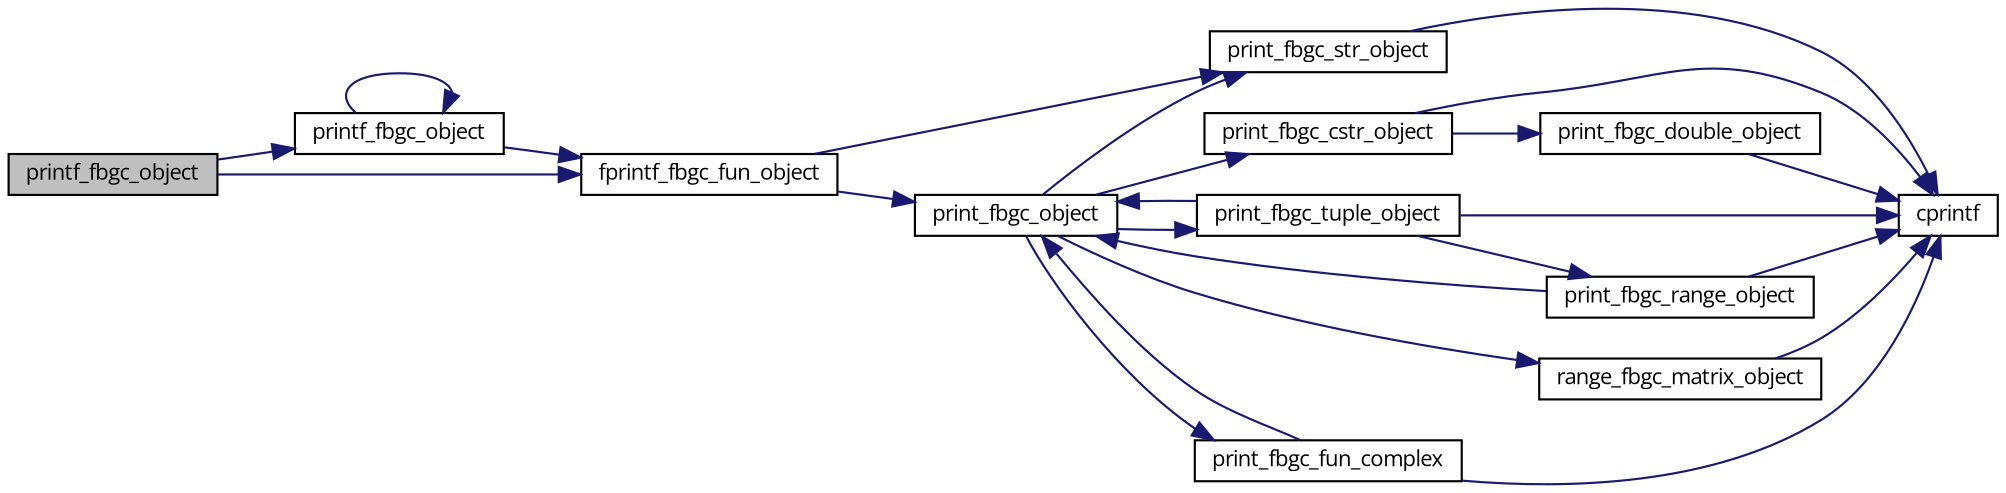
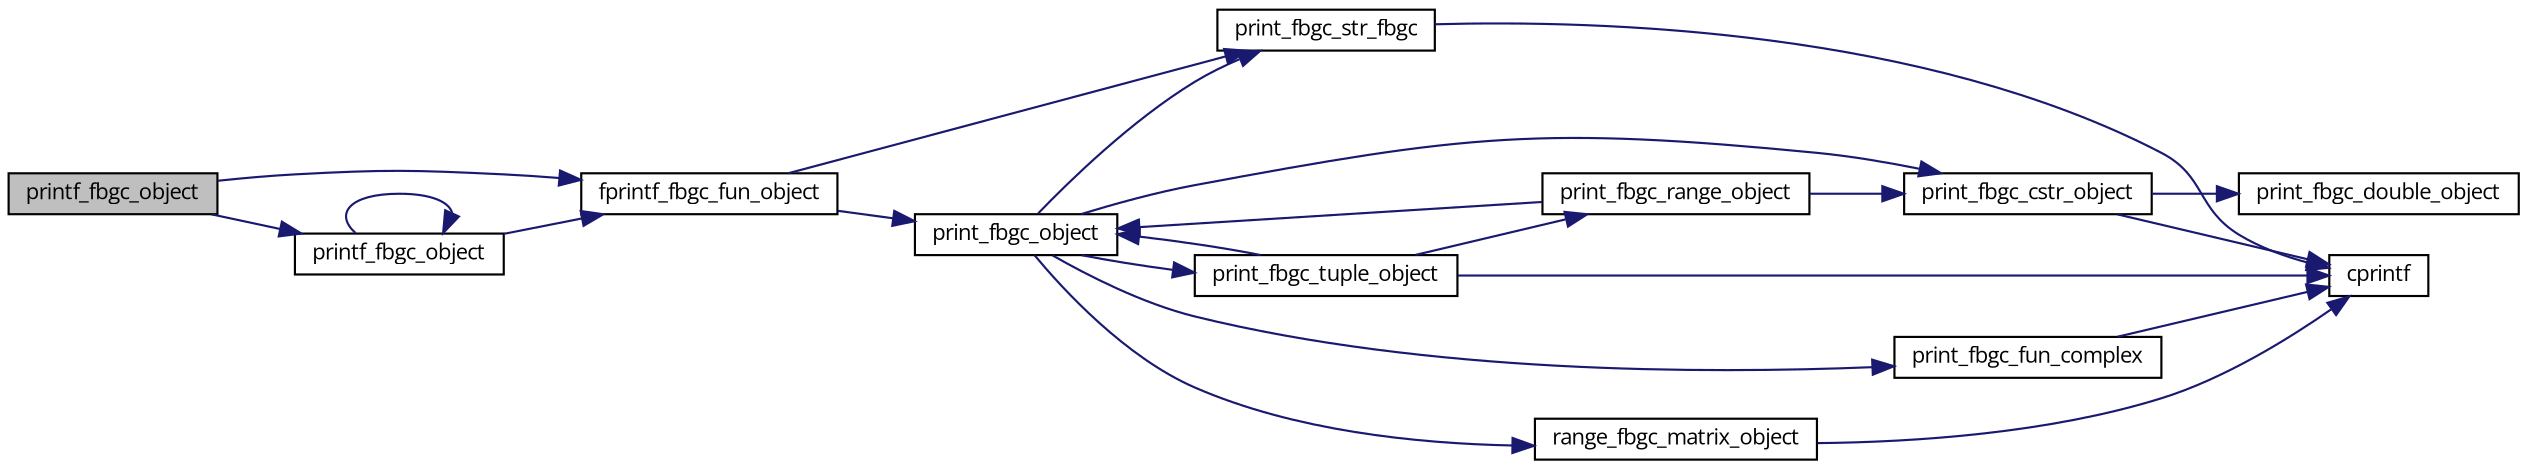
node "print_fbgc_str_object": label "print_fbgc_str_object" -> "print_fbgc_str_fbgc"
edge "print_fbgc_double_object" -> "cprintf": removed
edge "print_fbgc_range_object" -> "cprintf": now "print_fbgc_range_object" -> "print_fbgc_cstr_object"
edge "print_fbgc_fun_complex" -> "print_fbgc_object": removed
